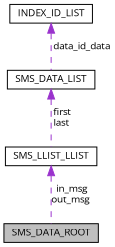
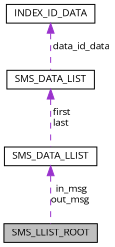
node "INDEX_ID_LIST": label "INDEX_ID_LIST" -> "INDEX_ID_DATA"
node "SMS_LLIST_LLIST": label "SMS_LLIST_LLIST" -> "SMS_DATA_LLIST"
node "SMS_DATA_ROOT": label "SMS_DATA_ROOT" -> "SMS_LLIST_ROOT"
